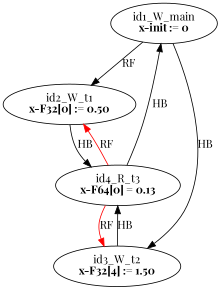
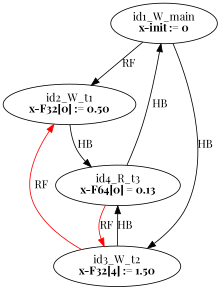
edge "id4_R_t3" -> "id2_W_t1": now "id3_W_t2" -> "id2_W_t1"
